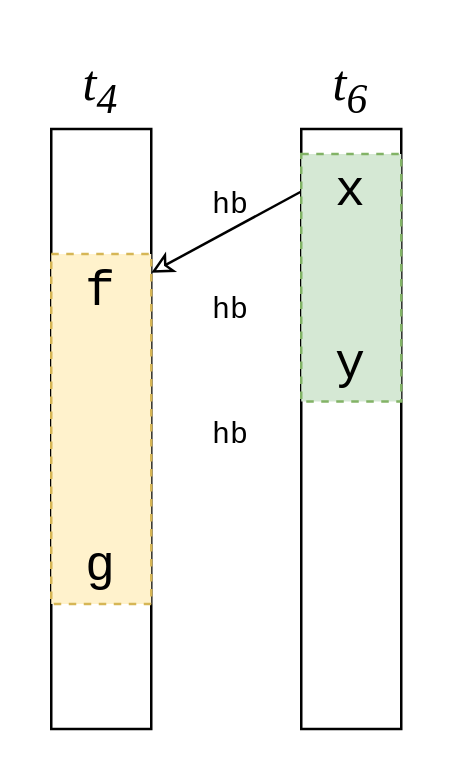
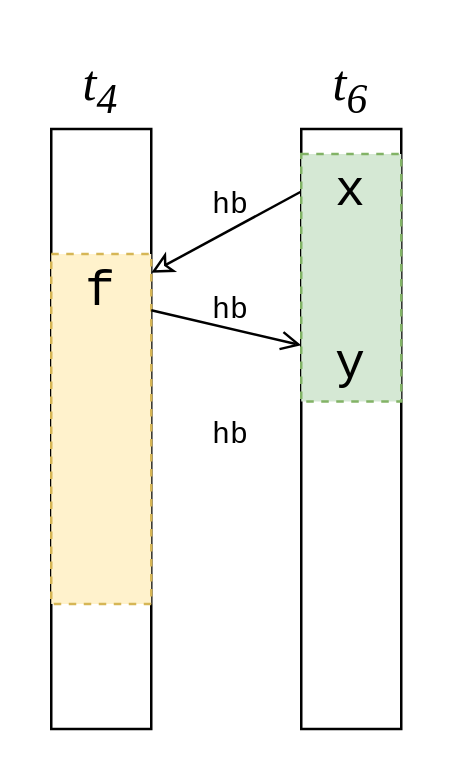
edge "f" -> "y": added
node "g": removed
